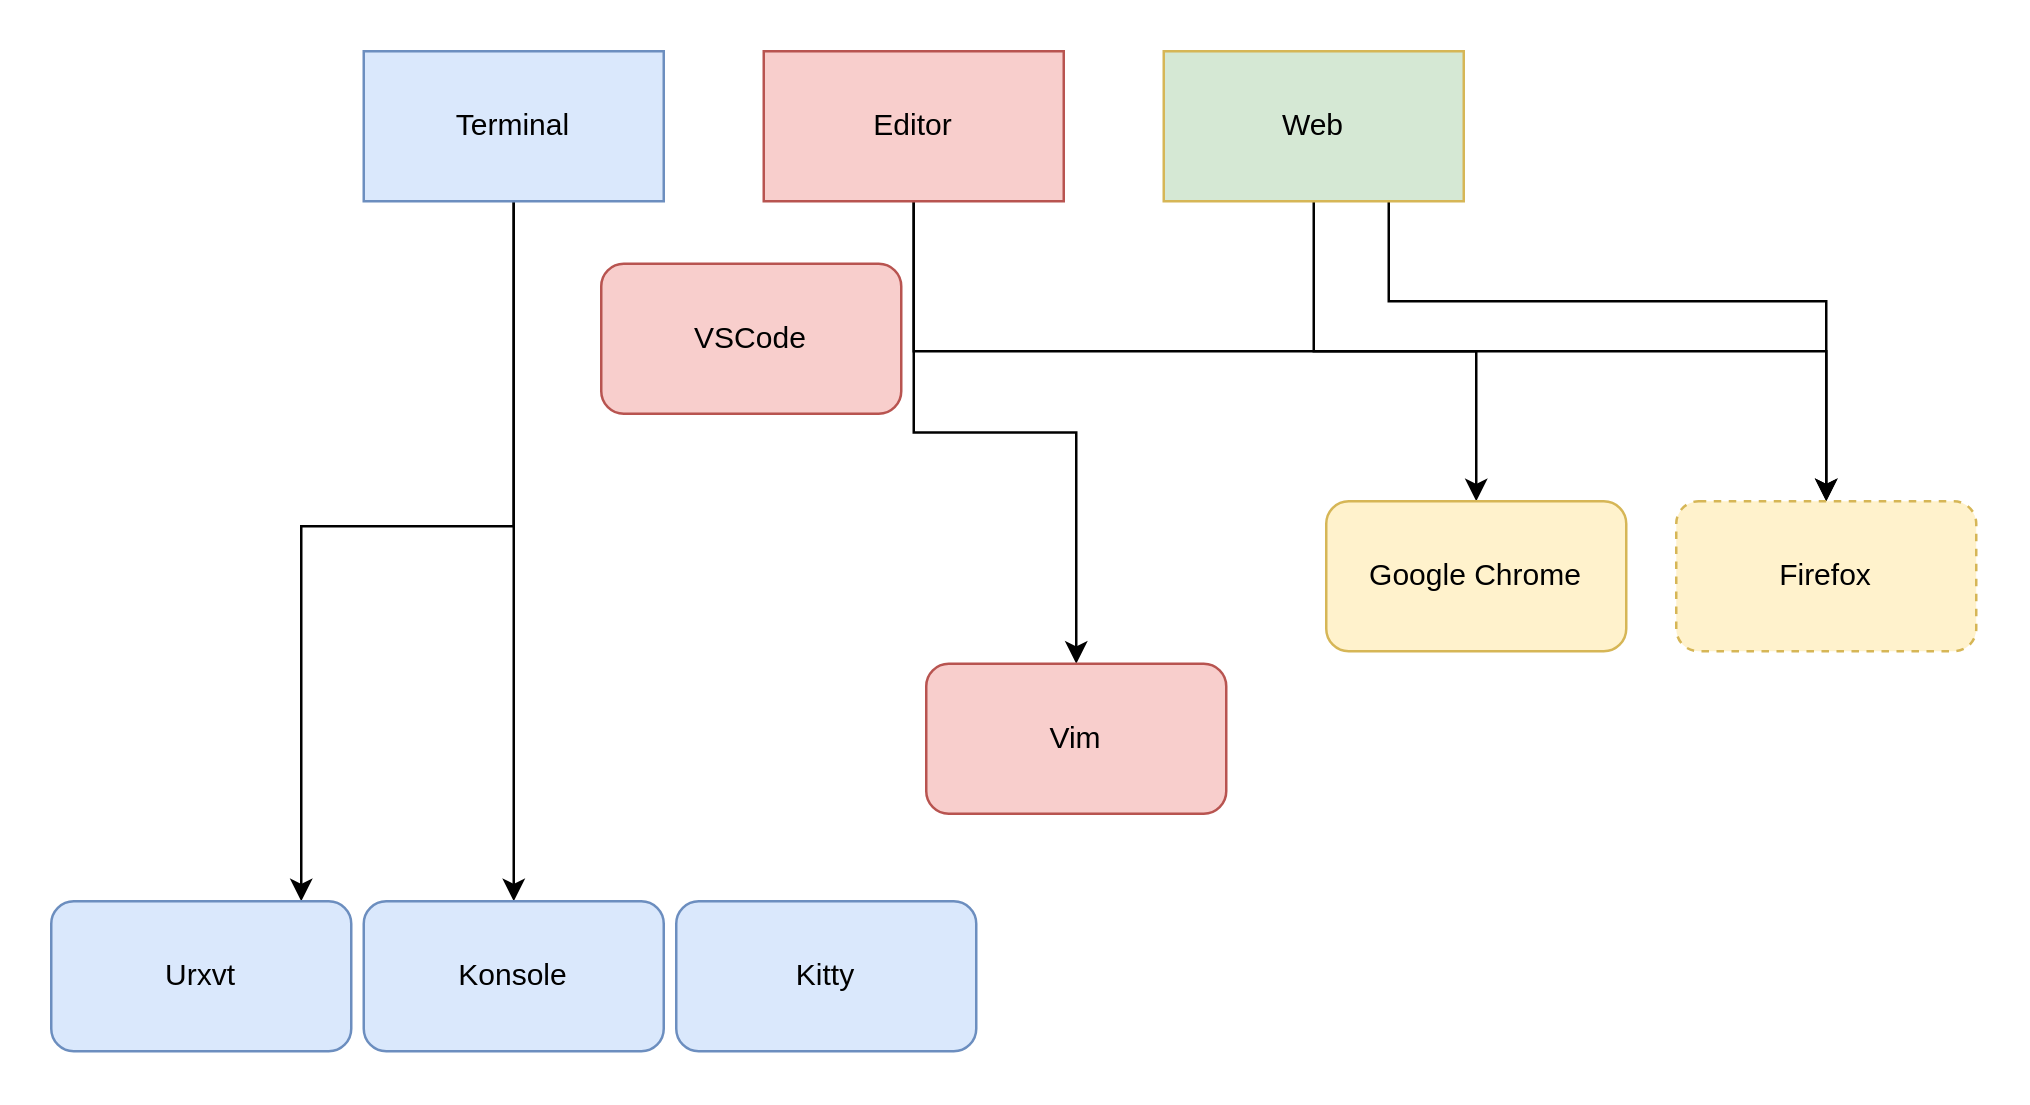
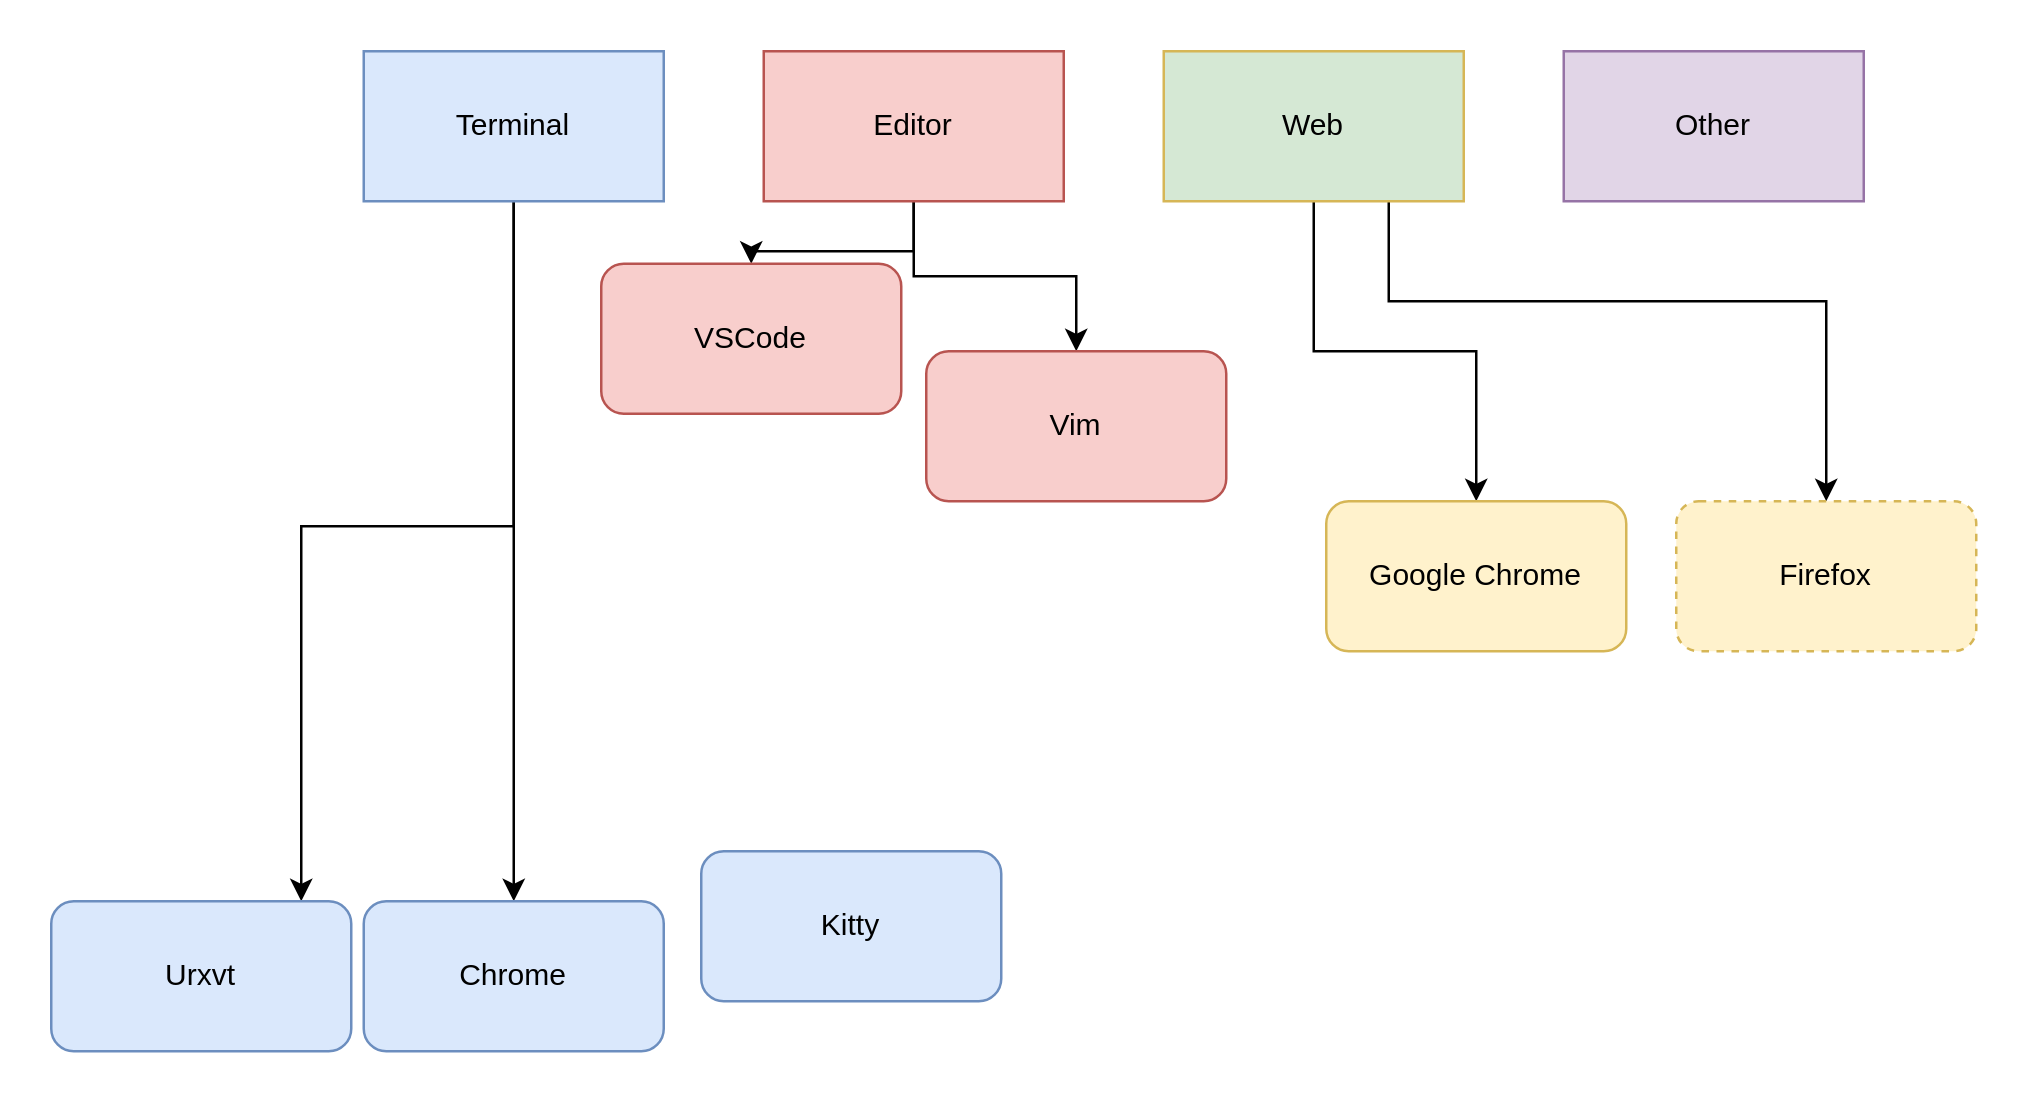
node "Other": added
edge "Editor" -> "Firefox": now "Editor" -> "VSCode"
node "Vim": moved (1076, 739) -> (1076, 426)
node "Konsole": label "Konsole" -> "Chrome"
node "Kitty": moved (826, 976) -> (851, 926)
